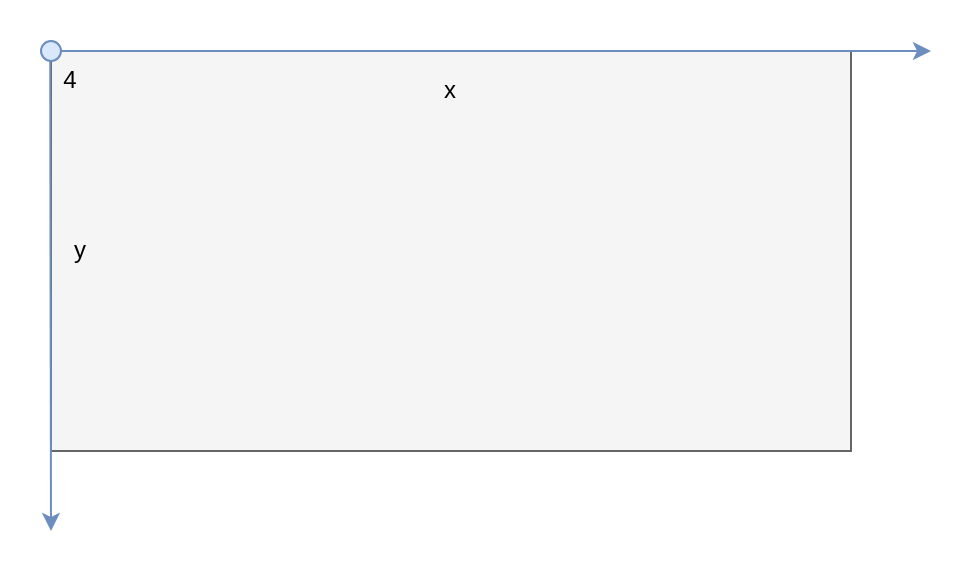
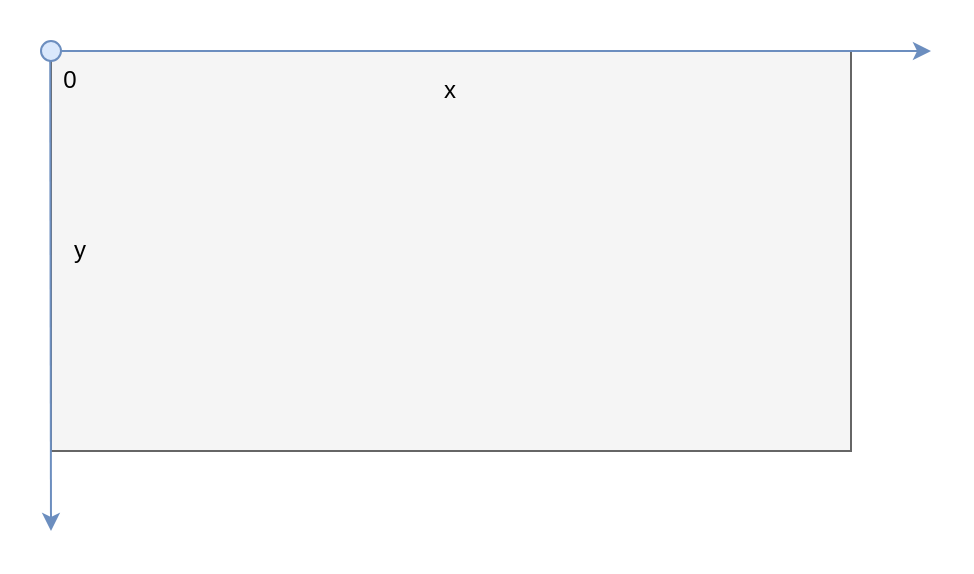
node "4": label "4" -> "0"
